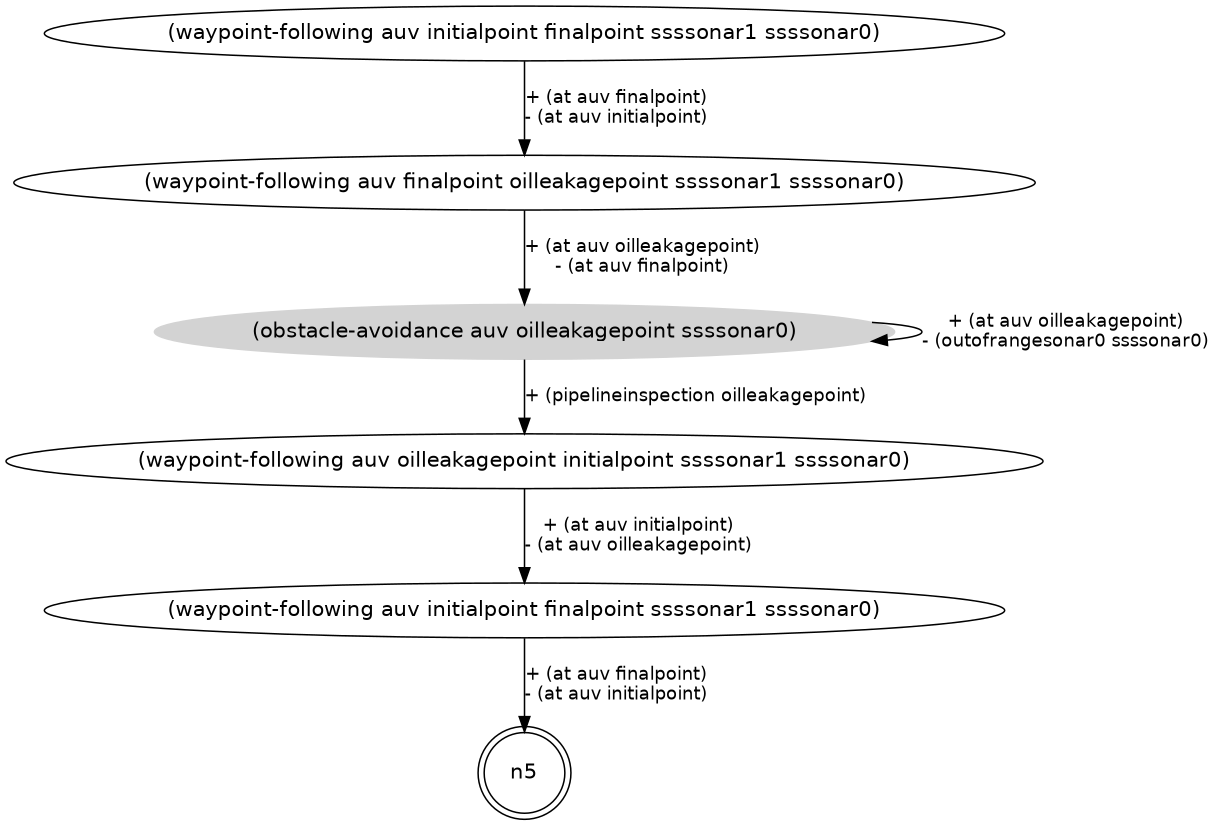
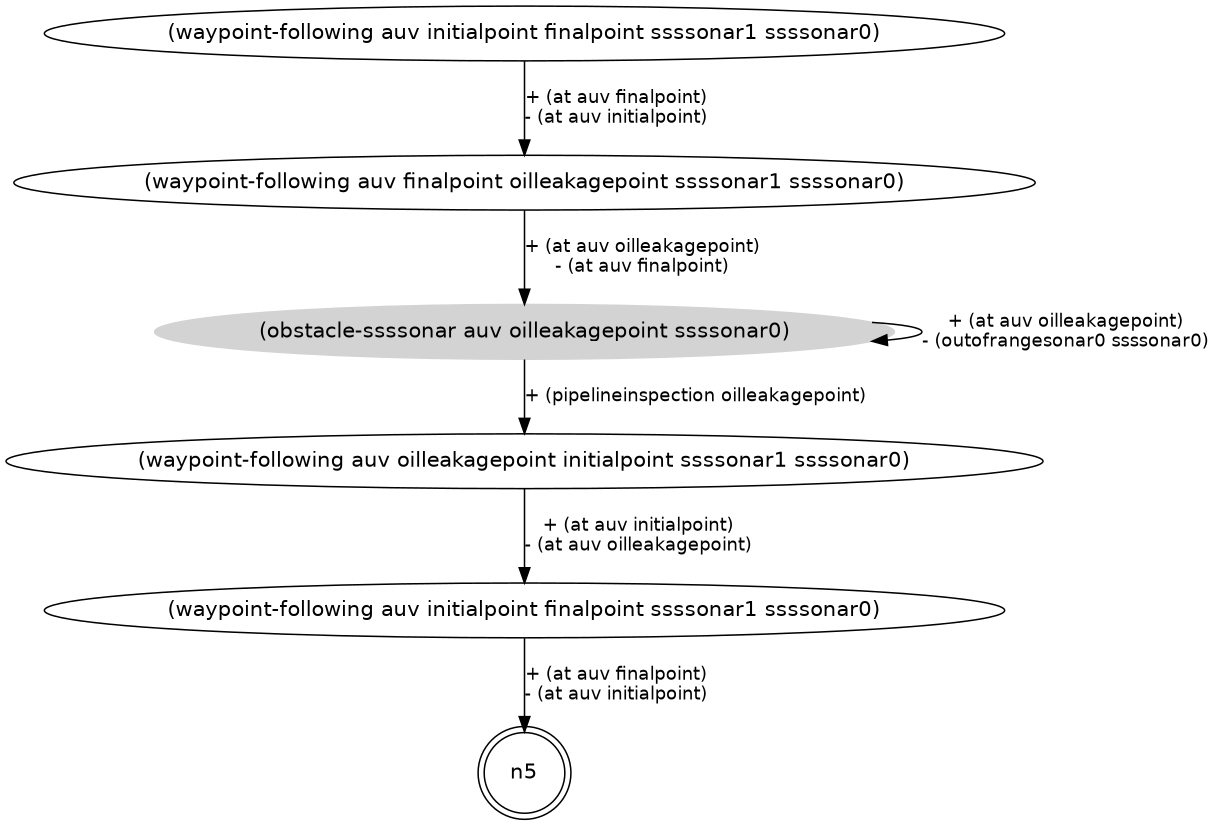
node "(obstacle-avoidance auv oilleakagepoint ssssonar0)": label "(obstacle-avoidance auv oilleakagepoint ssssonar0)" -> "(obstacle-ssssonar auv oilleakagepoint ssssonar0)"
